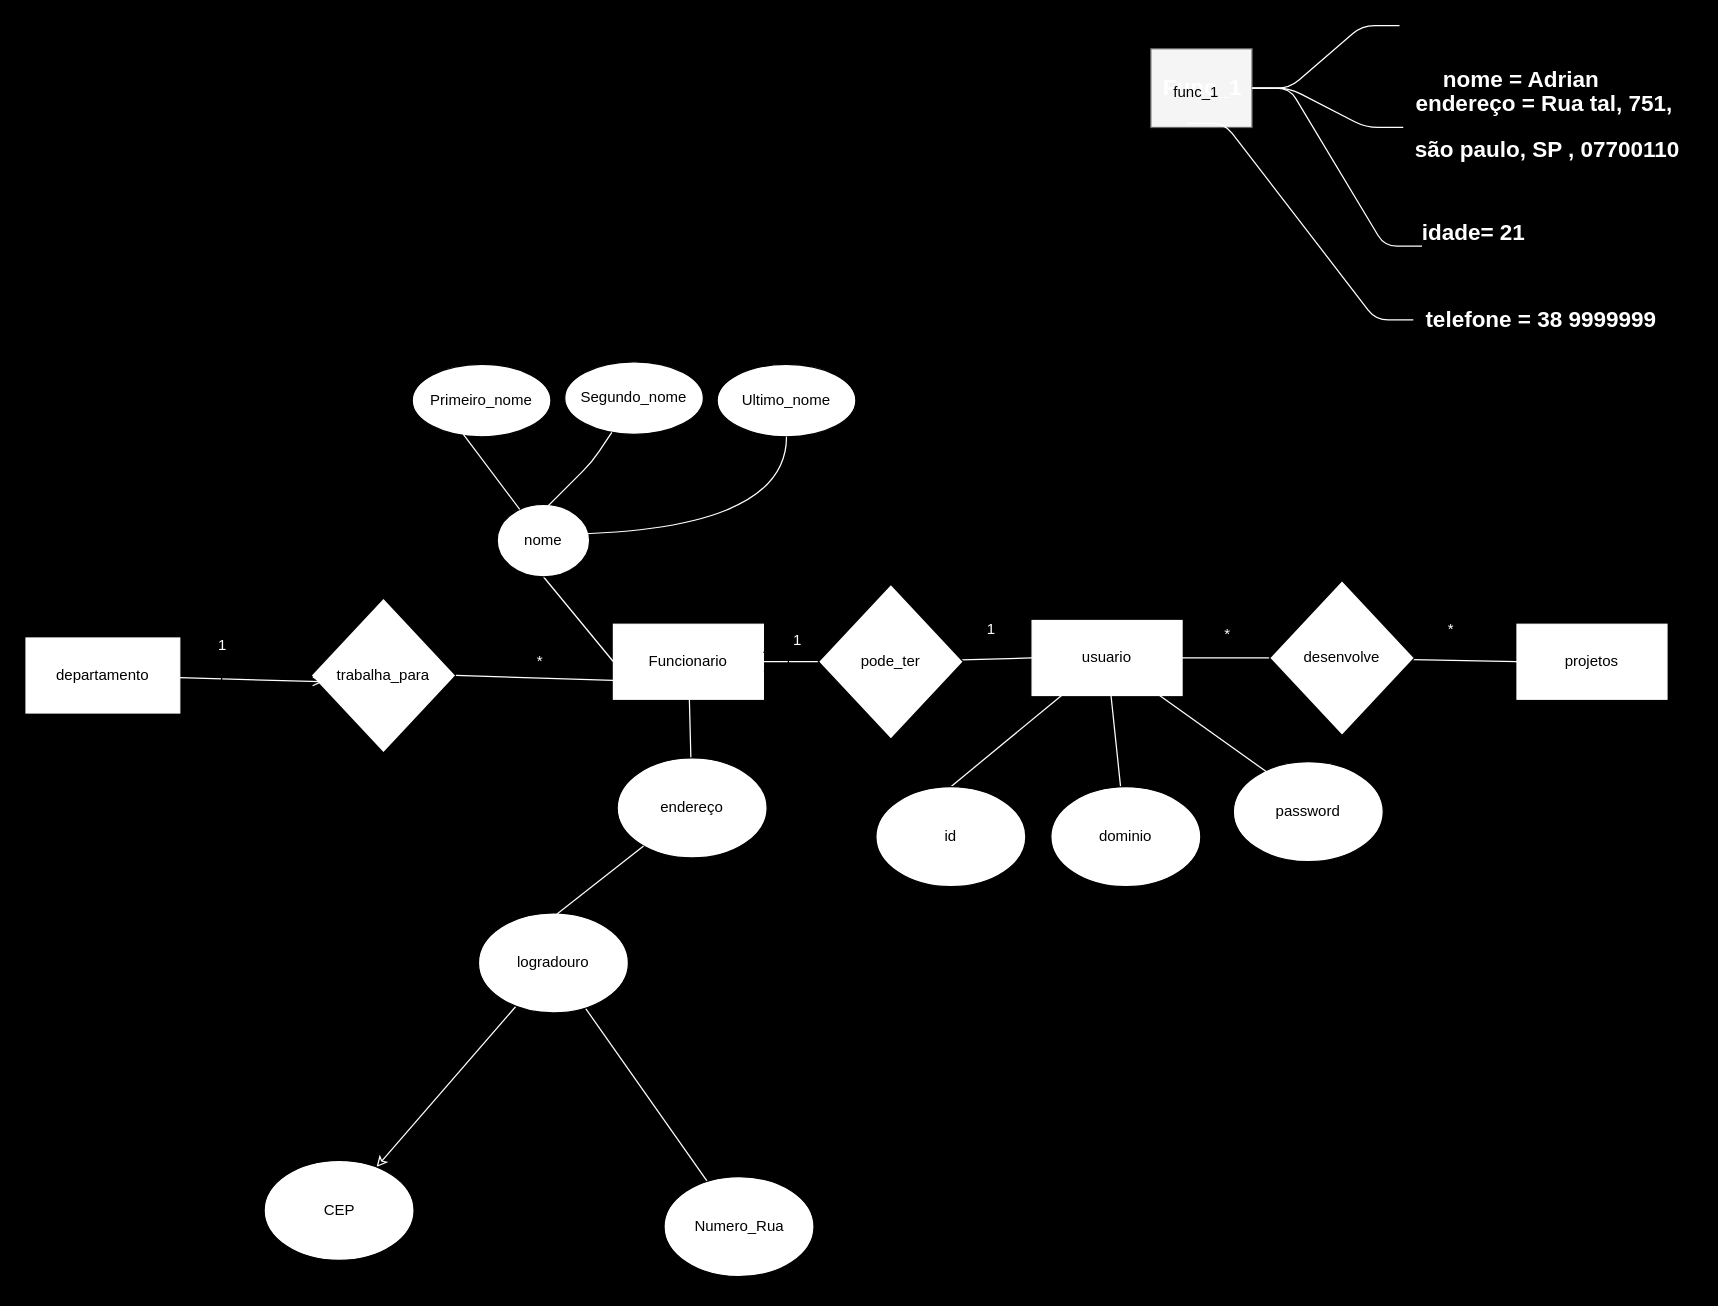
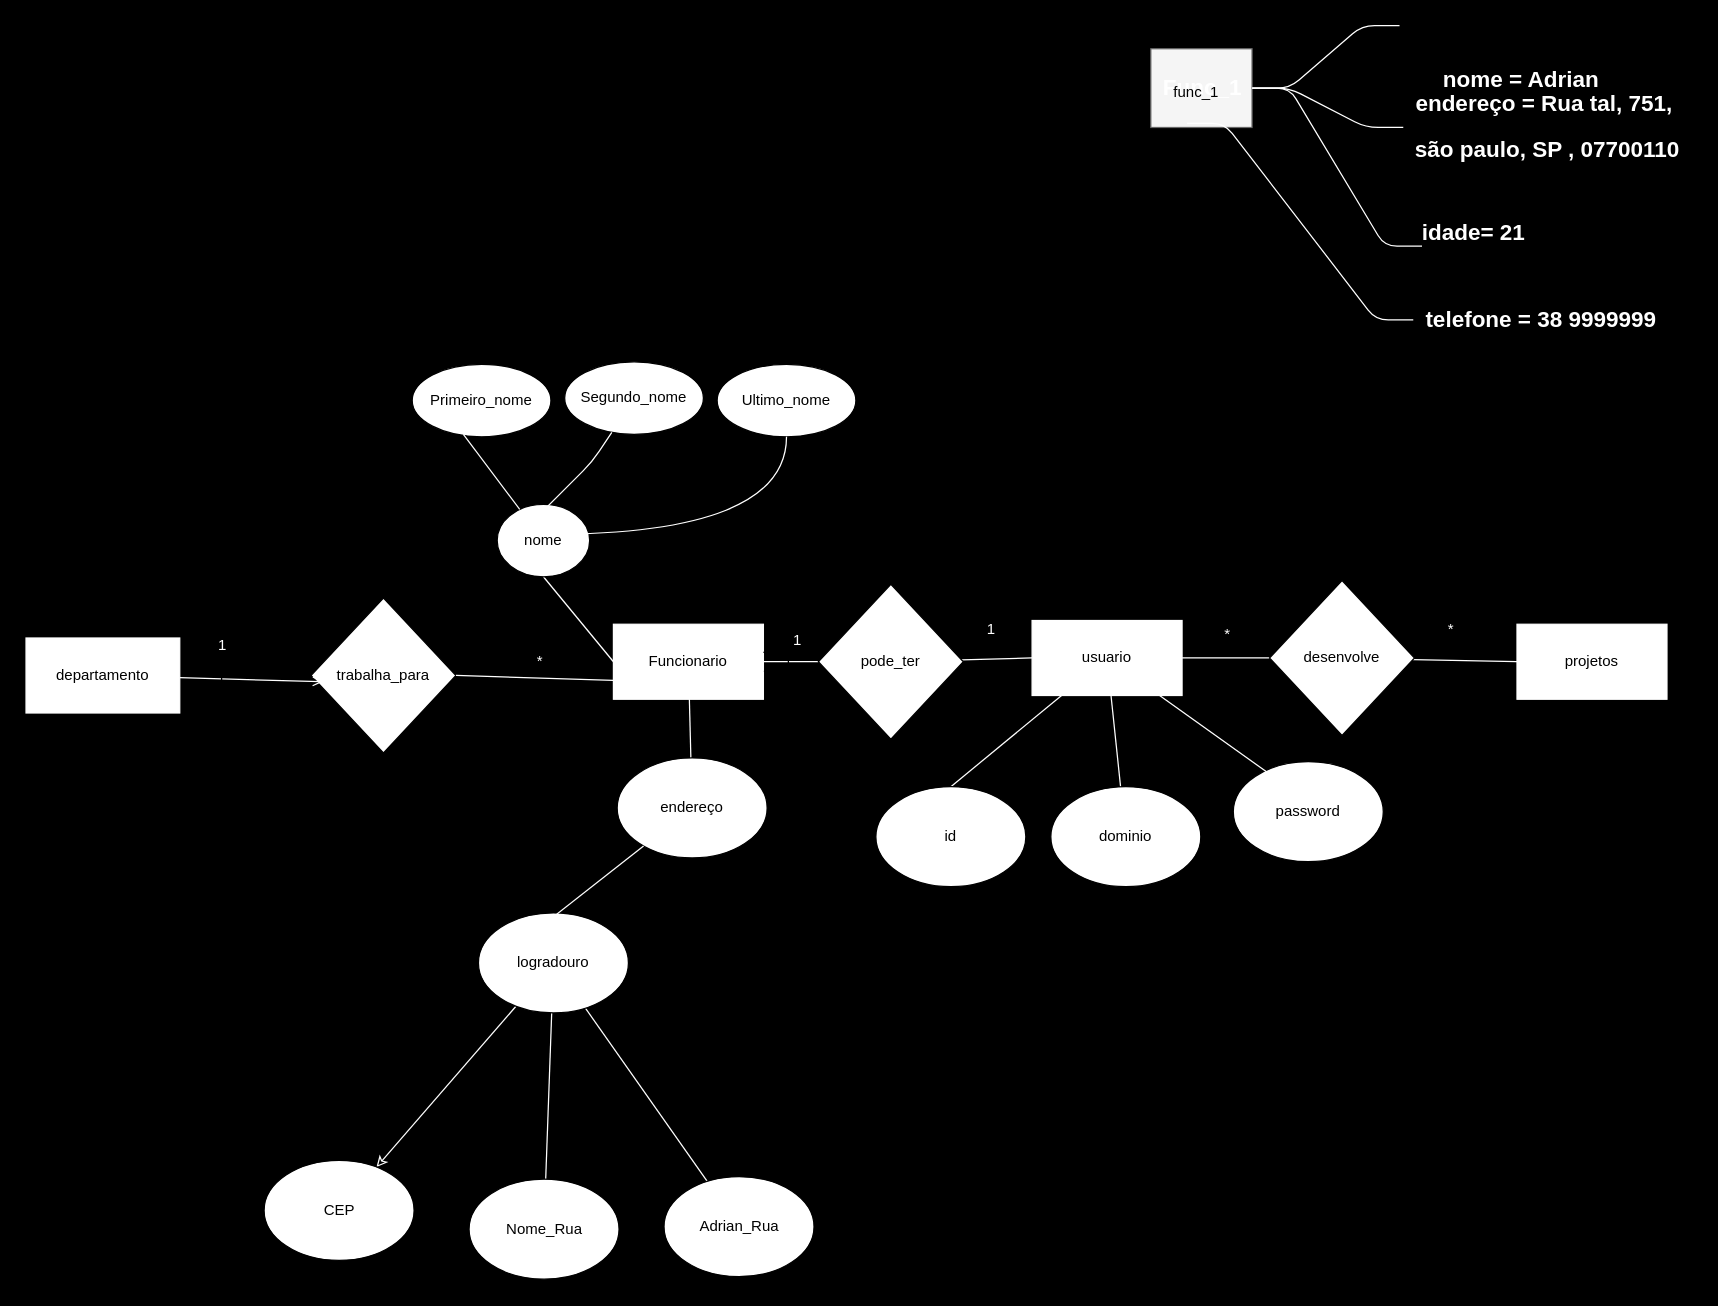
edge "logradouro" -- "Nome_Rua": added
node "Numero_Rua": label "Numero_Rua" -> "Adrian_Rua"
node "Nome_Rua": added
